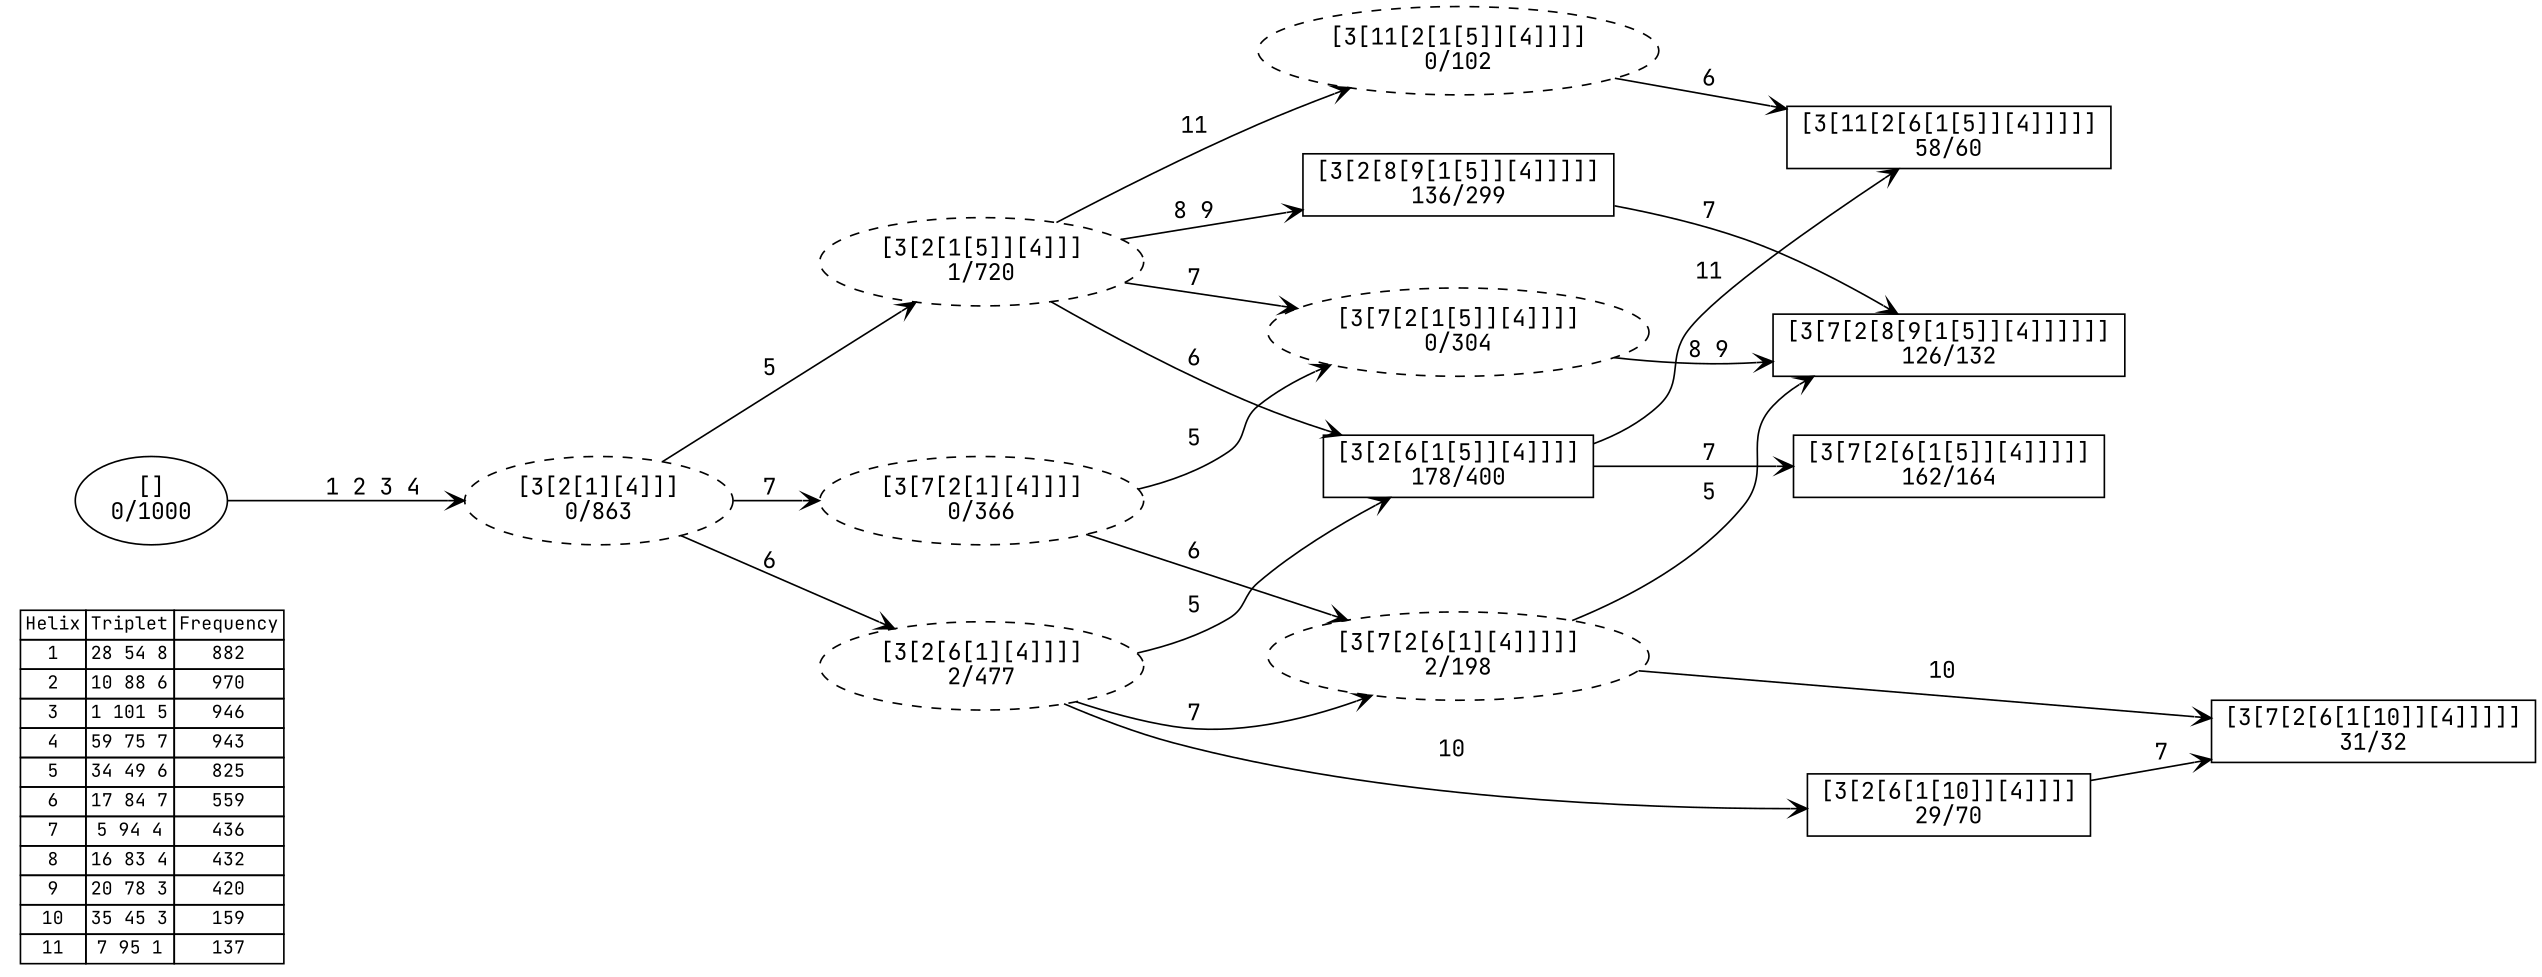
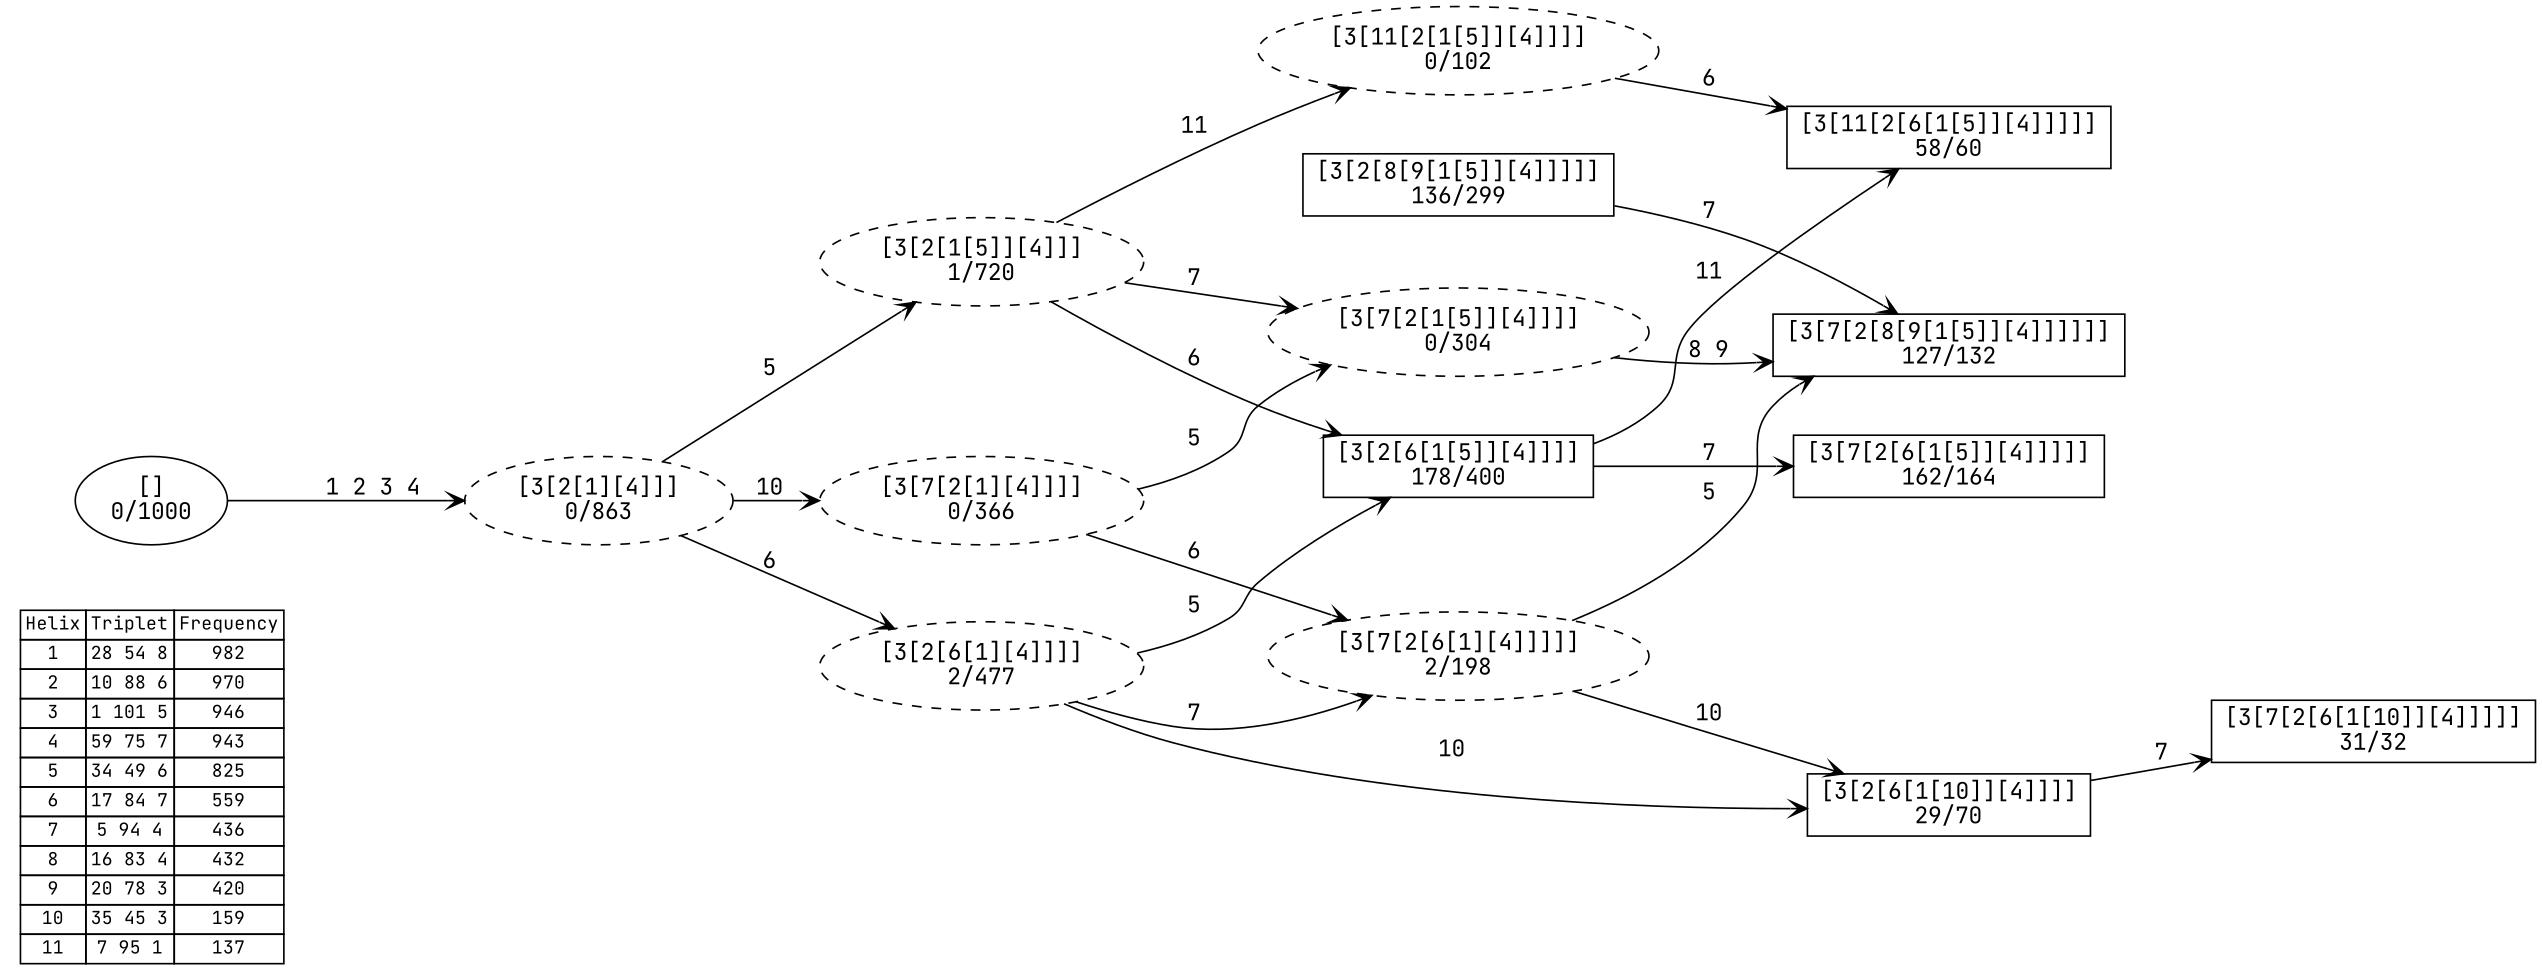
edge "[3[2[1[5]][4]]] 1/720" -> "[3[2[8[9[1[5]][4]]]]] 136/299": removed, label "8 9"
node "[3[7[2[8[9[1[5]][4]]]]]] 126/132": label "[3[7[2[8[9[1[5]][4]]]]]] 126/132" -> "[3[7[2[8[9[1[5]][4]]]]]] 127/132"
edge "[3[2[1][4]]] 0/863" -> "[3[7[2[1][4]]]] 0/366": label "7 " -> "10 "
node "Helix": text "882" -> "982"
edge "[3[7[2[6[1][4]]]]] 2/198" -> "[3[7[2[6[1[10]][4]]]]] 31/32": now "[3[7[2[6[1][4]]]]] 2/198" -> "[3[2[6[1[10]][4]]]] 29/70"
